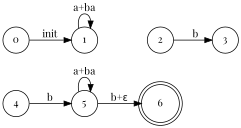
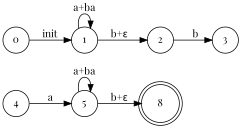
edge "1" -> "2": added, label "b+ε"
edge "4" -> "5": label "b" -> "a"
node "6": label "6" -> "8"
